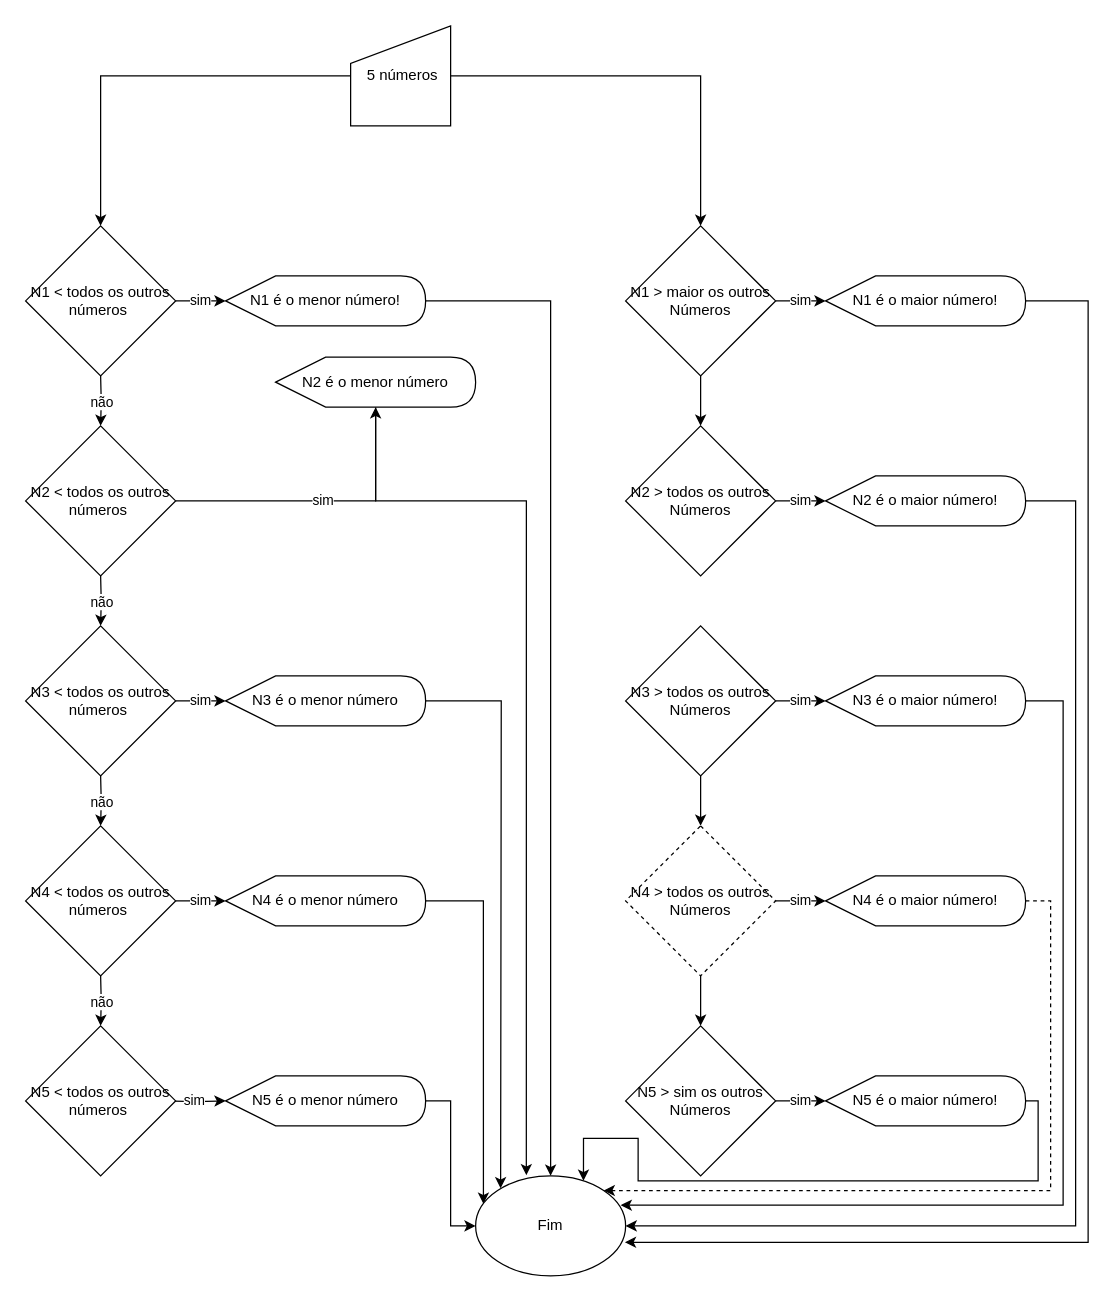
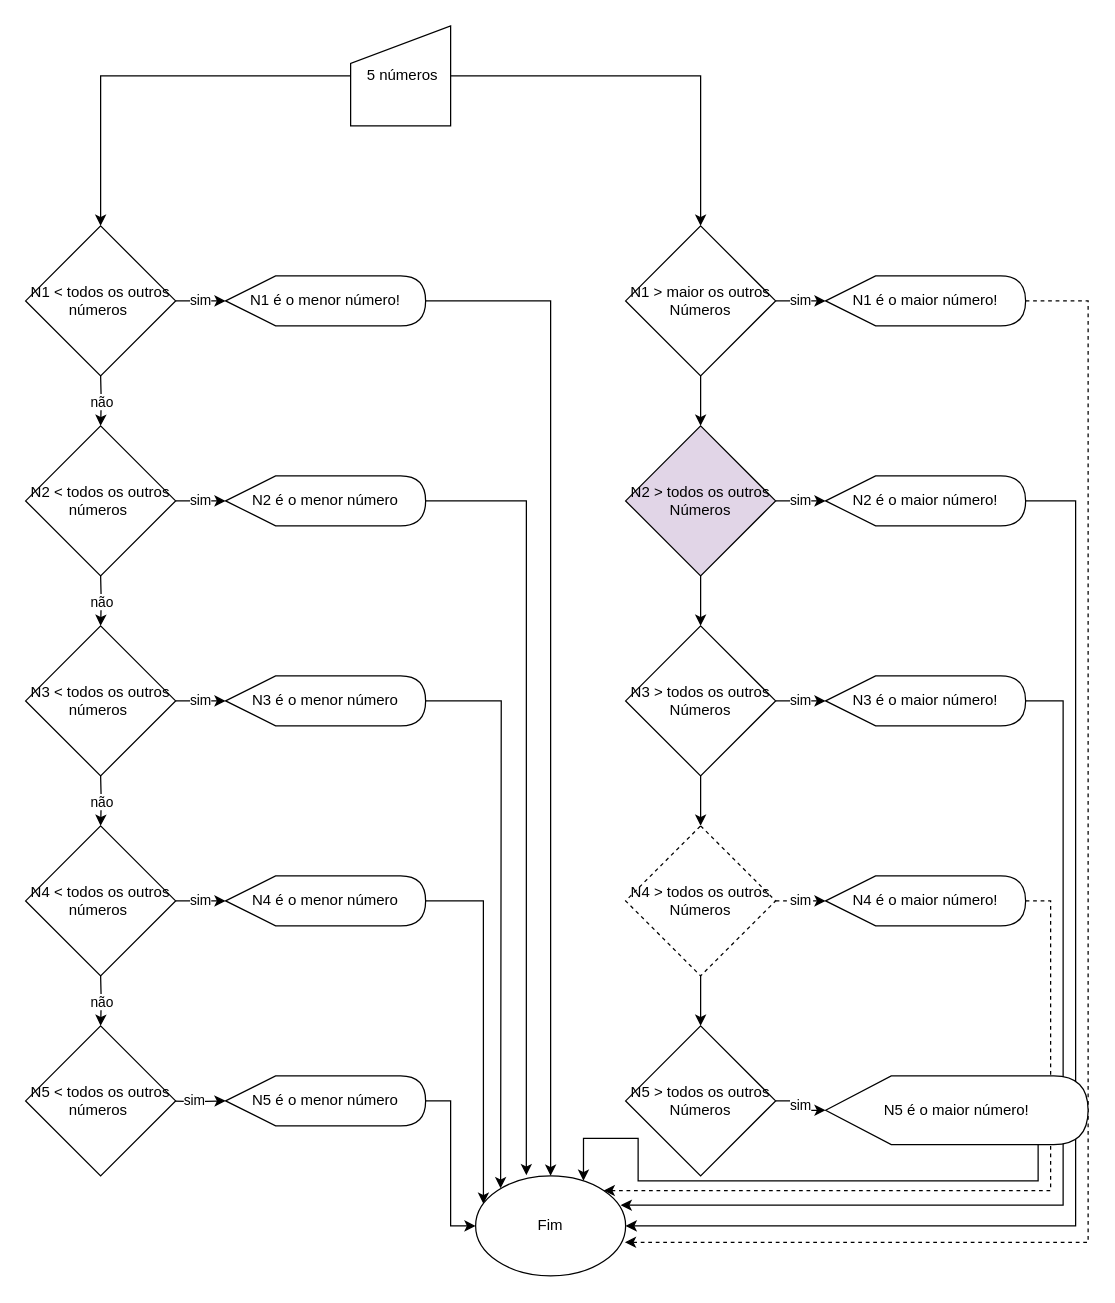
node "N2 é o menor número": moved (376, 382) -> (326, 501)
node "N2 > todos os outros Números": fillcolor #ffffff -> #e1d5e7
edge "N2 > todos os outros Números" -> "N3 > todos os outros Números": added
edge "N1 é o maior número!" -> "Fim": style solid -> dashed
edge "N4 > todos os outros Números" -> "N4 é o maior número!": style solid -> dashed
node "N5 > sim os outros Números": label "N5 > sim os outros Números" -> "N5 > todos os outros Números"
node "N5 é o maior número!": size 200x50 -> 263x69
